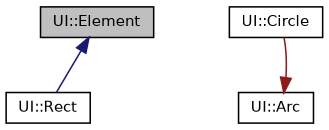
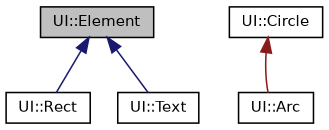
edge "UI::Circle" -> "UI::Arc": reversed
node "UI::Text": added
